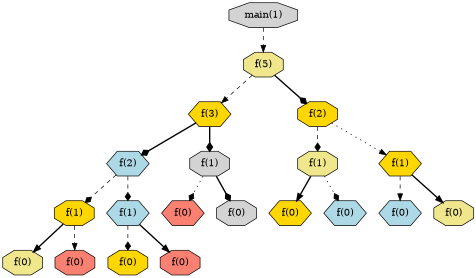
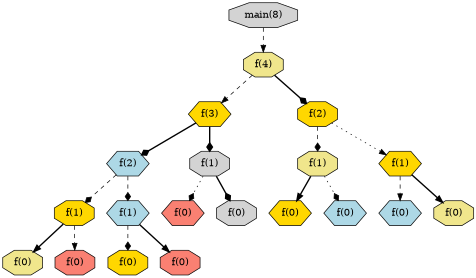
node "main(1)": label "main(1)" -> "main(8)"
node "f(5)": label "f(5)" -> "f(4)"
